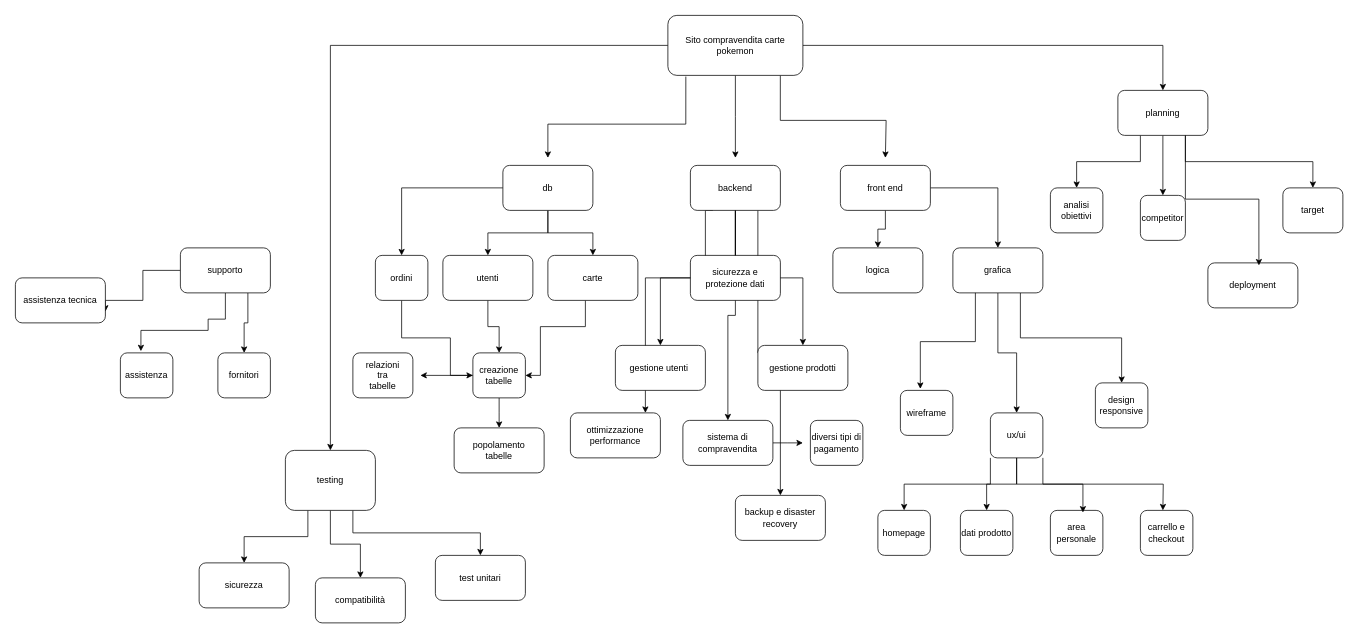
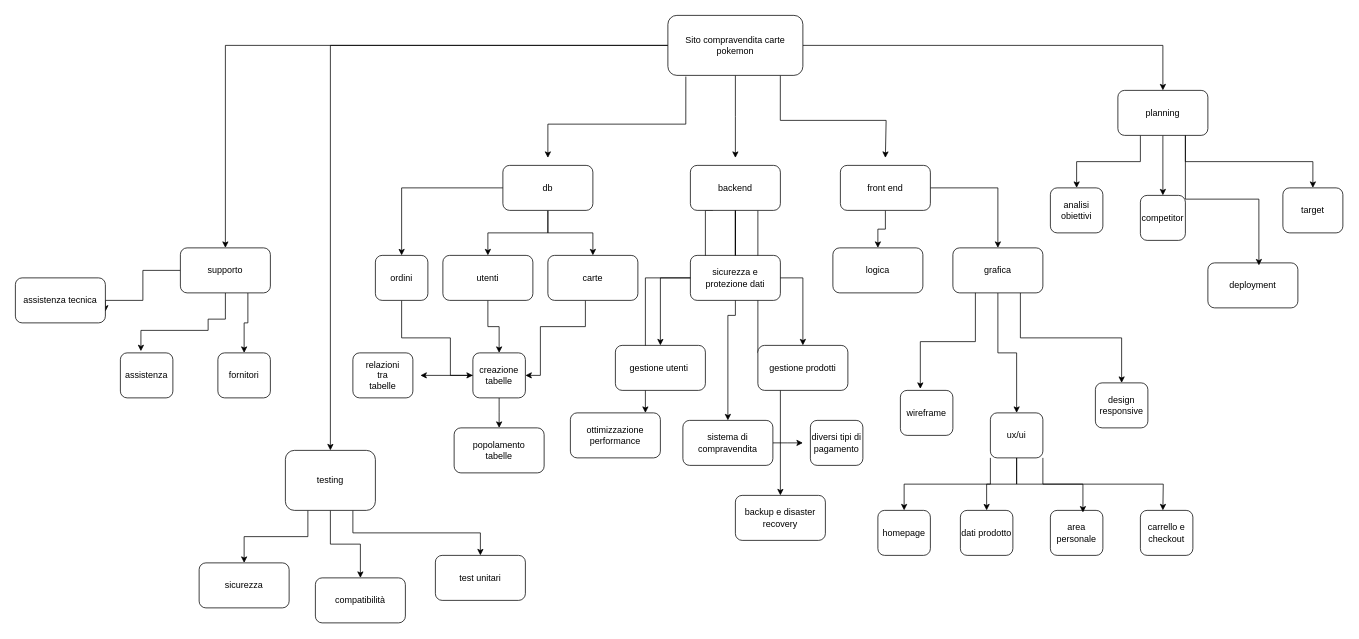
edge "Sito compravendita carte pokemon" -> "supporto": added
